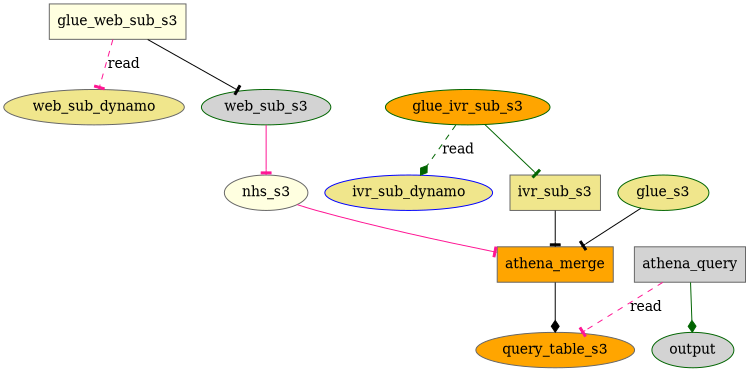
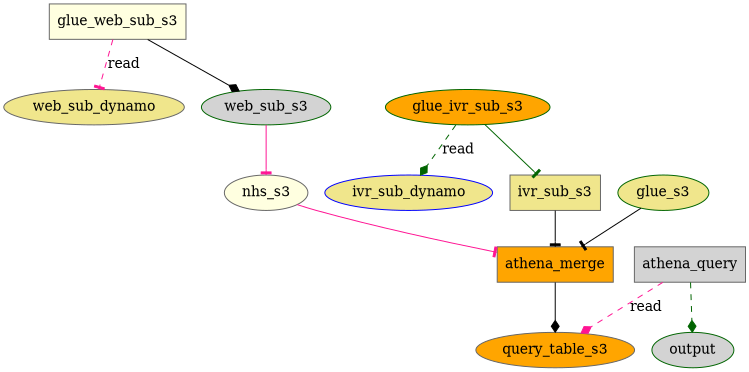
edge "glue_web_sub_s3" -> "web_sub_s3": arrowhead tee -> diamond
edge "athena_query" -> "output": style solid -> dashed
edge "athena_query" -> "query_table_s3": arrowhead tee -> diamond
